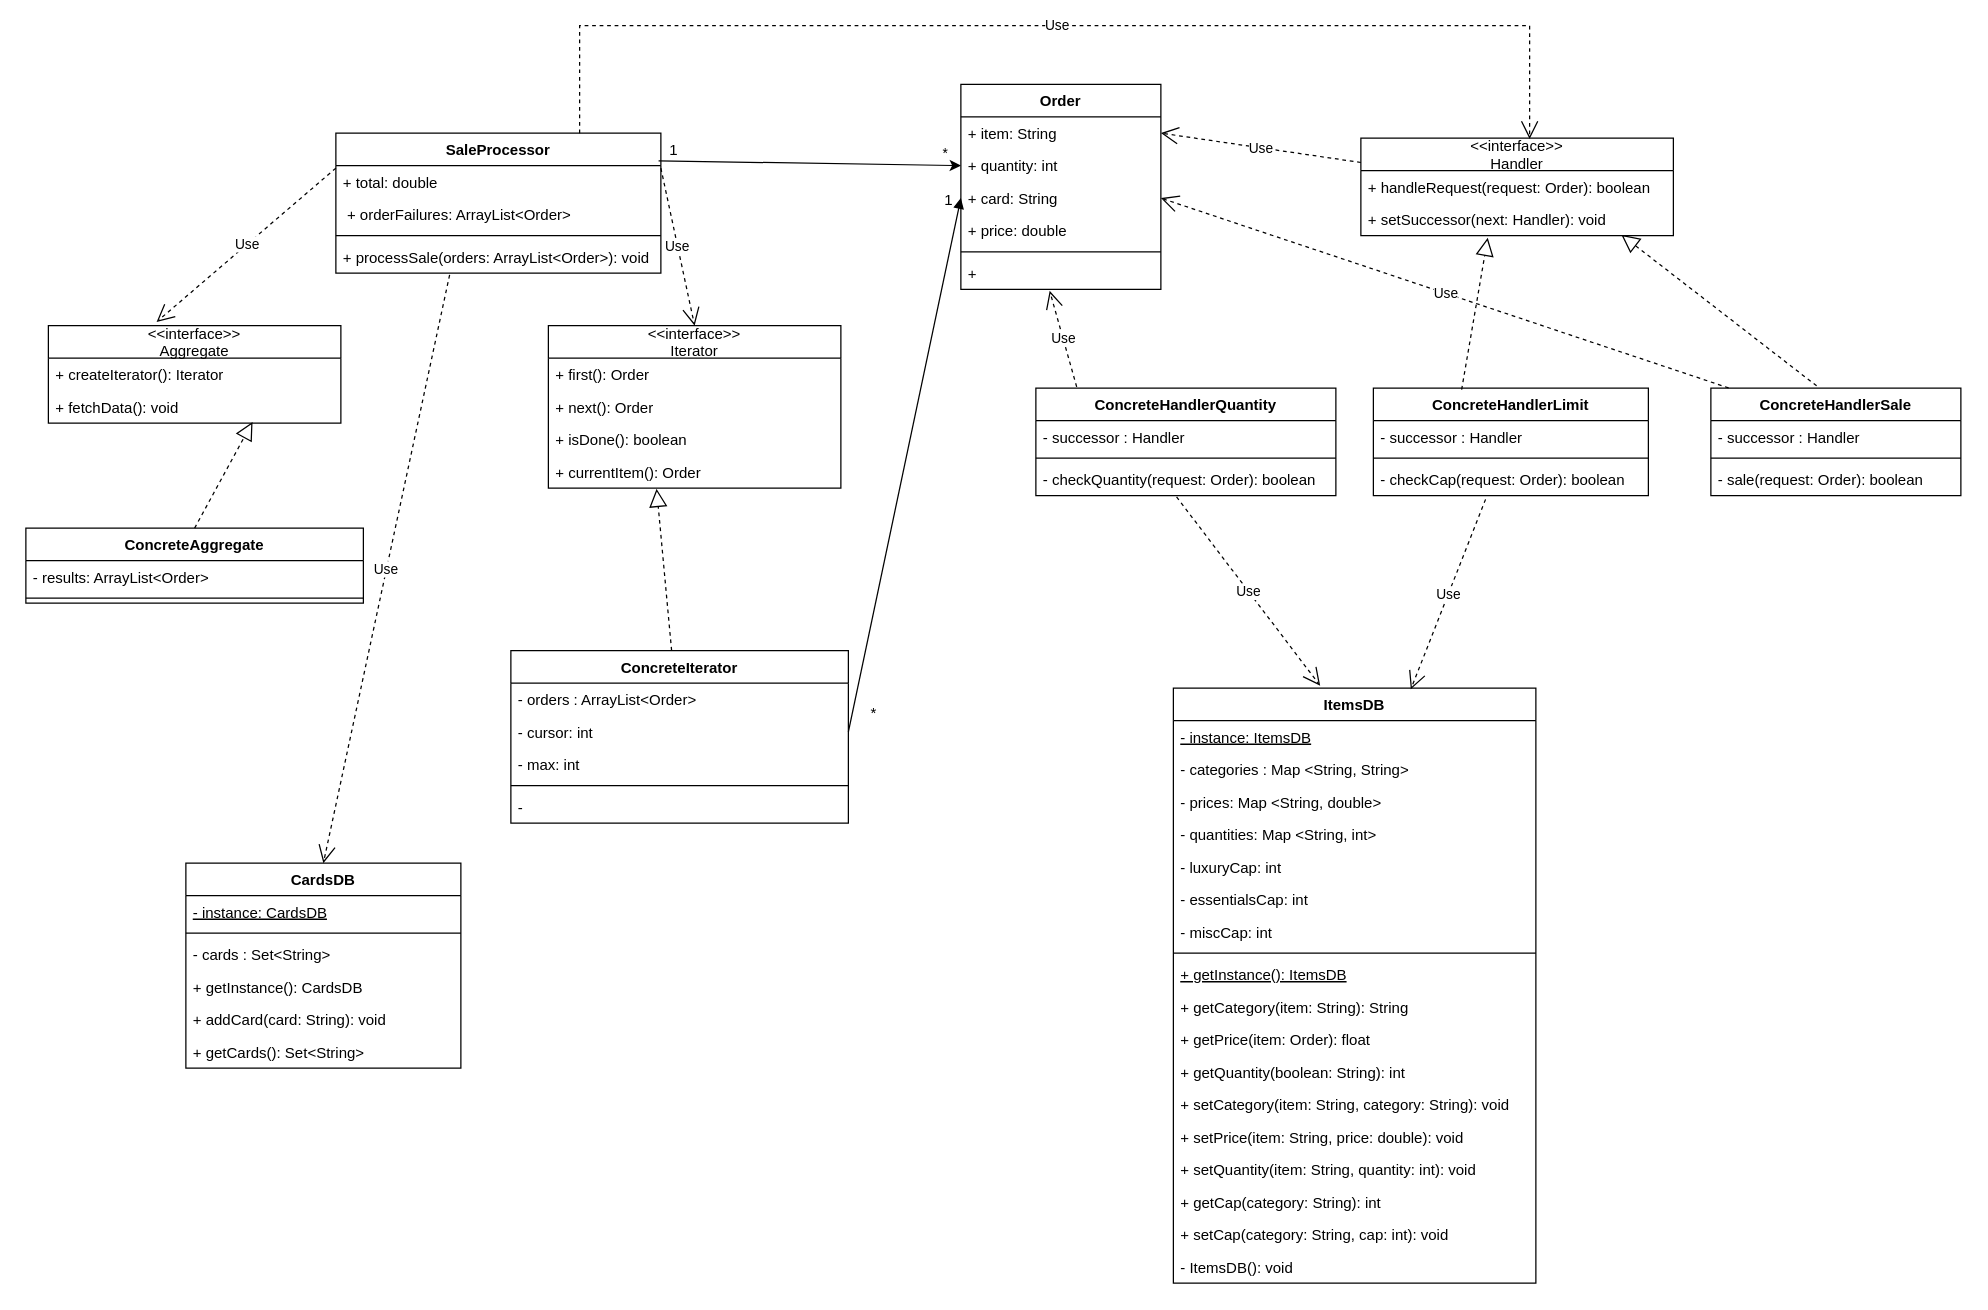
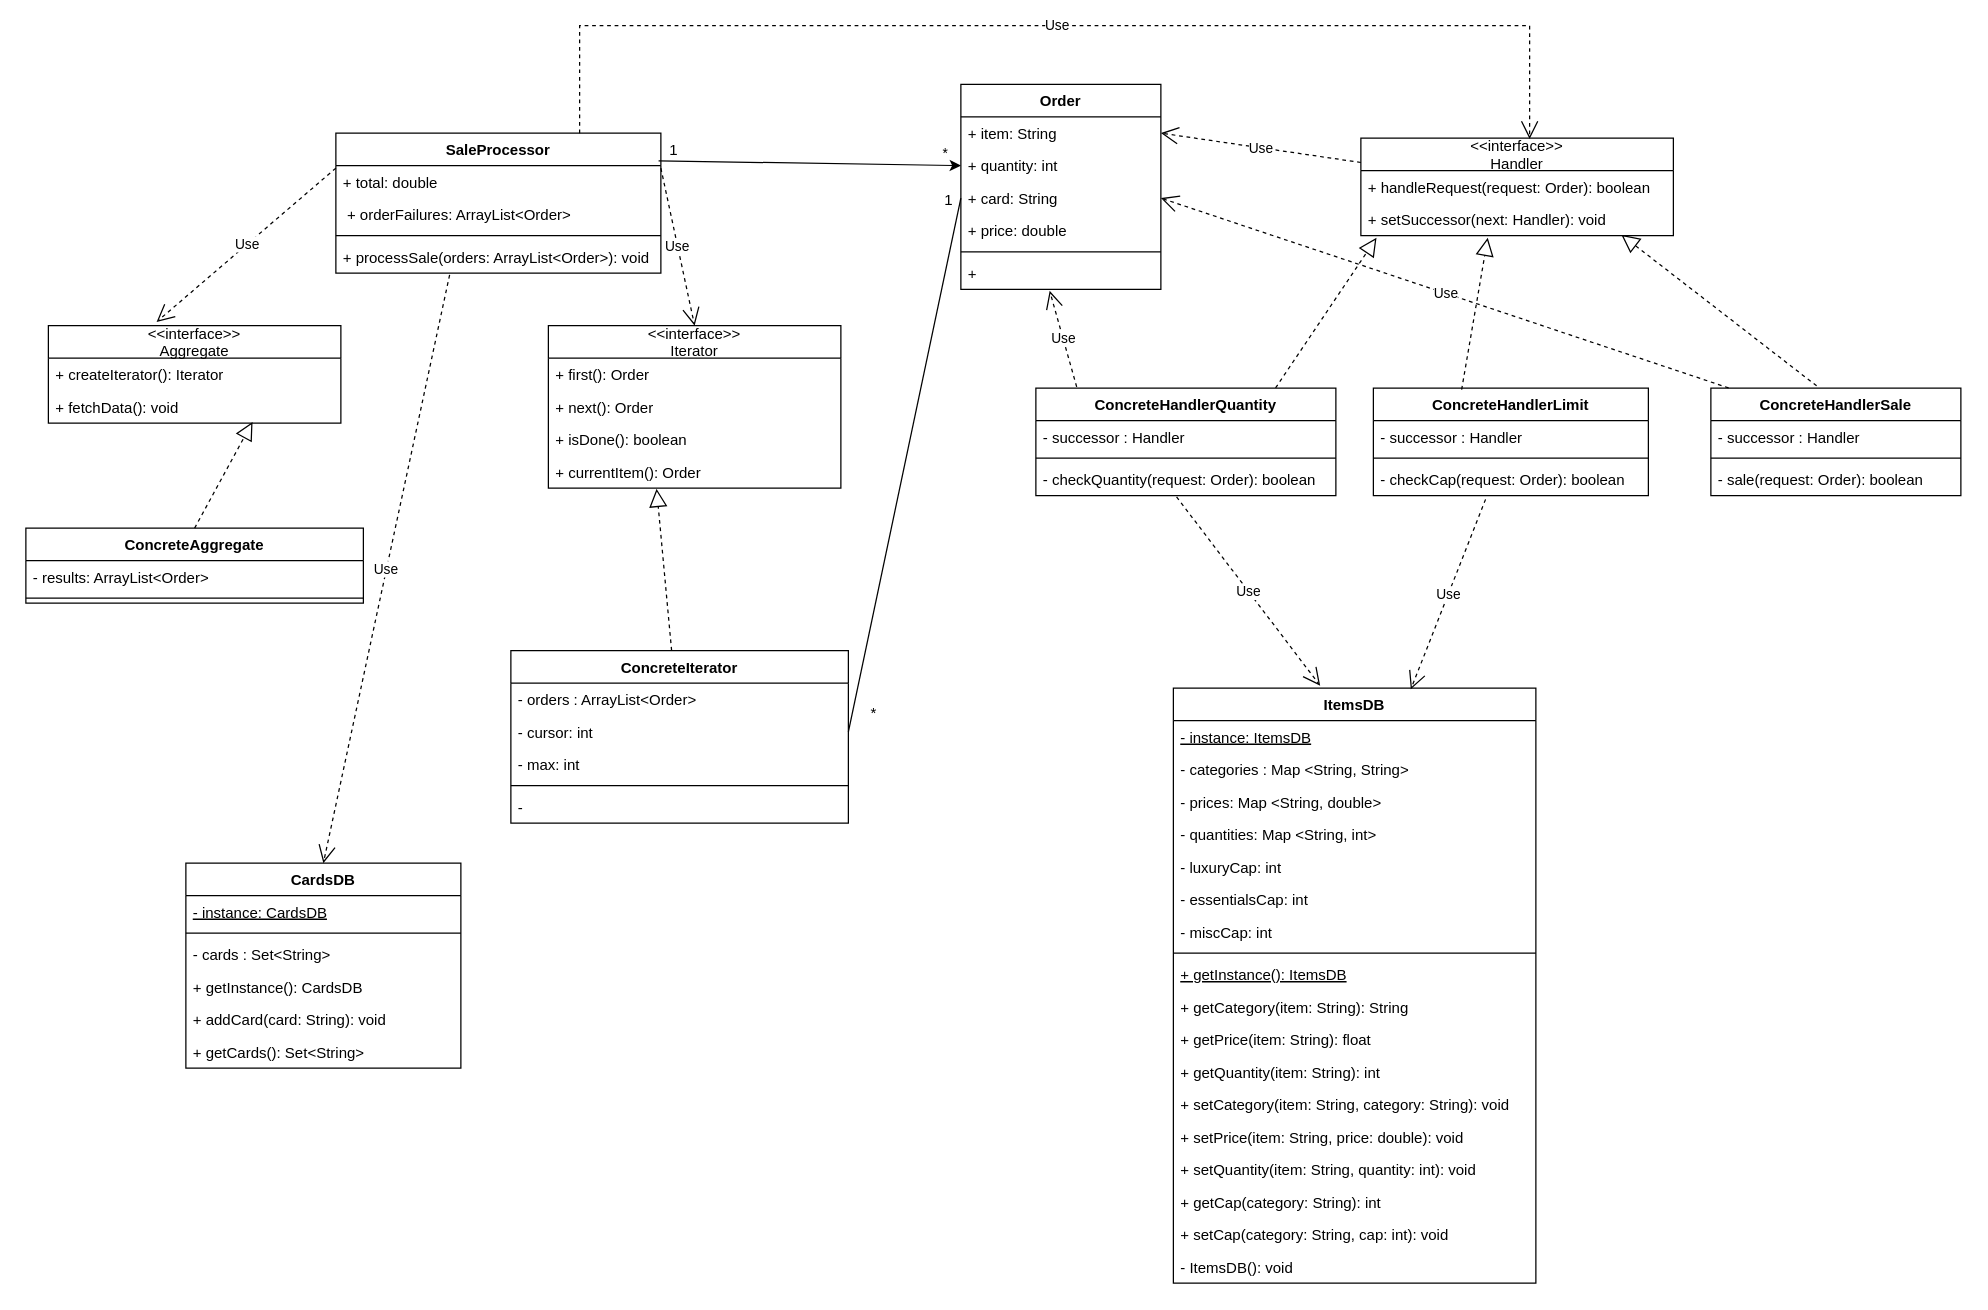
edge "- cursor: int" -> "+ card: String": arrowhead block -> none
edge "ConcreteHandlerQuantity" -> "+ setSuccessor(next: Handler): void": added
node "+ getPrice(item: Order): float": label "+ getPrice(item: Order): float" -> "+ getPrice(item: String): float"
node "+ getQuantity(boolean: String): int": label "+ getQuantity(boolean: String): int" -> "+ getQuantity(item: String): int"
